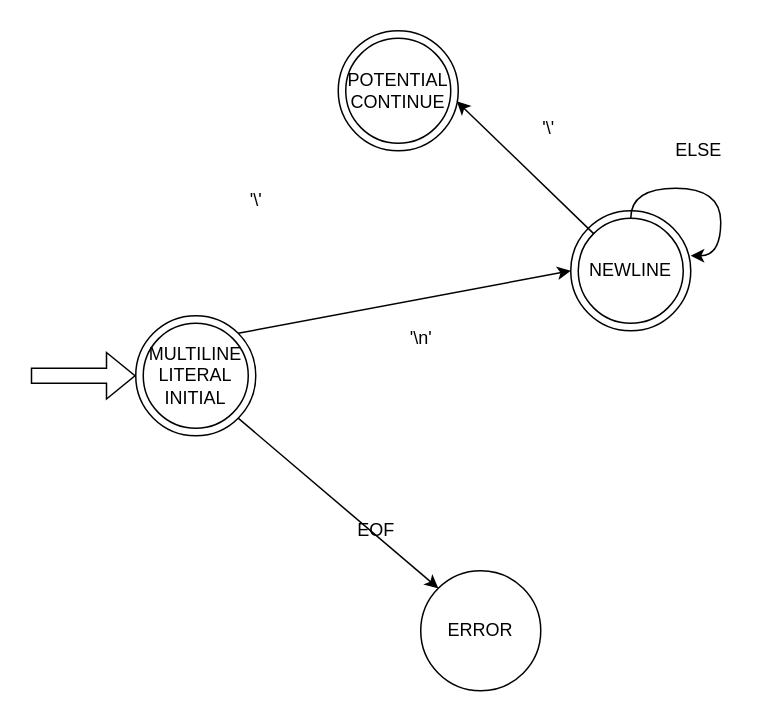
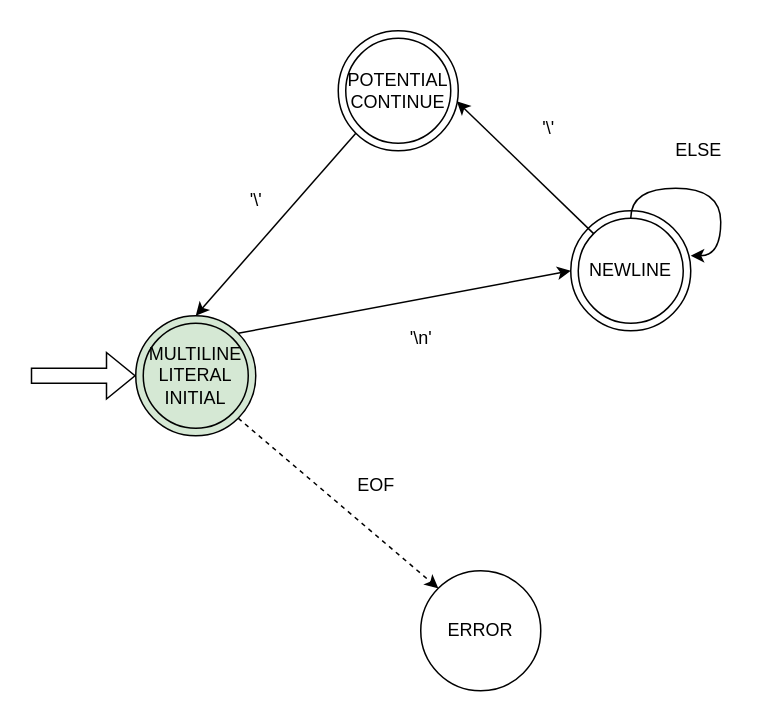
edge "POTENTIAL CONTINUE" -> "MULTILINE LITERAL INITIAL": added
node "MULTILINE LITERAL INITIAL": fillcolor #ffffff -> #d5e8d4
edge "MULTILINE LITERAL INITIAL" -> "ERROR": style solid -> dashed
node "EOF": moved (376, 530) -> (376, 485)
